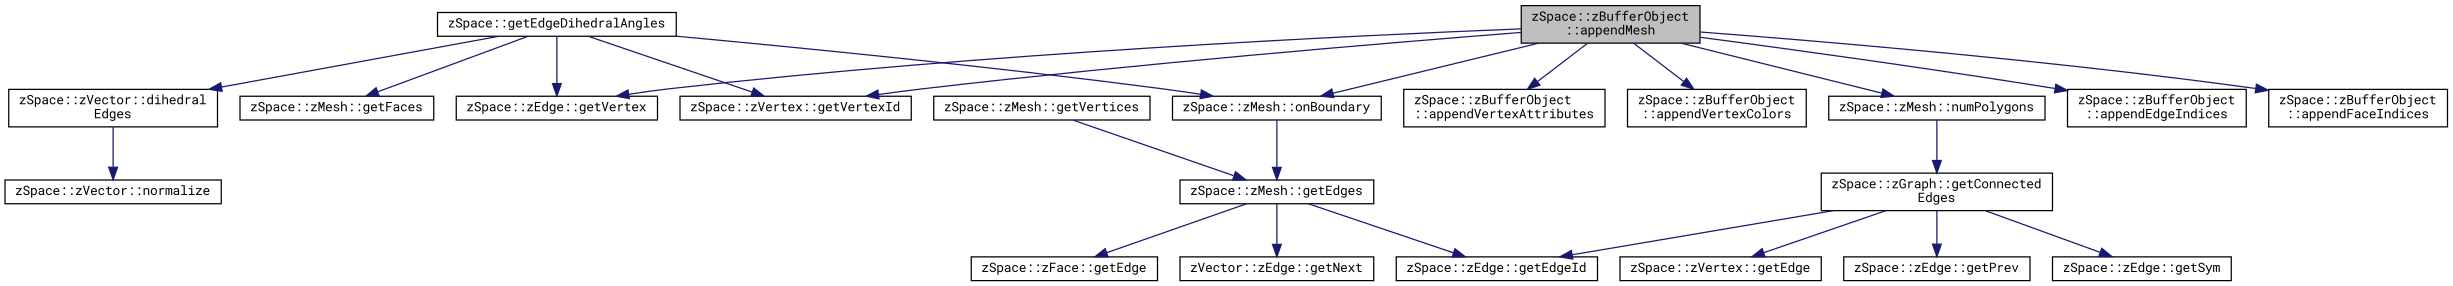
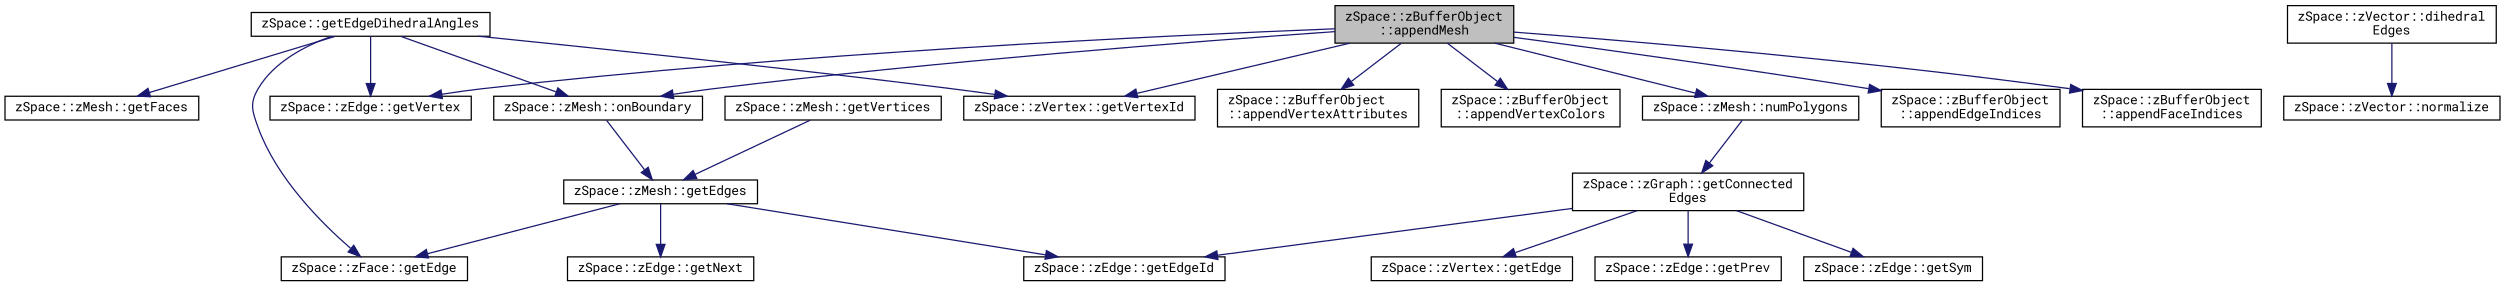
edge "zSpace::getEdgeDihedralAngles" -> "zSpace::zVector::dihedral Edges": now "zSpace::getEdgeDihedralAngles" -> "zSpace::zFace::getEdge"
node "zVector::zEdge::getNext": label "zVector::zEdge::getNext" -> "zSpace::zEdge::getNext"
